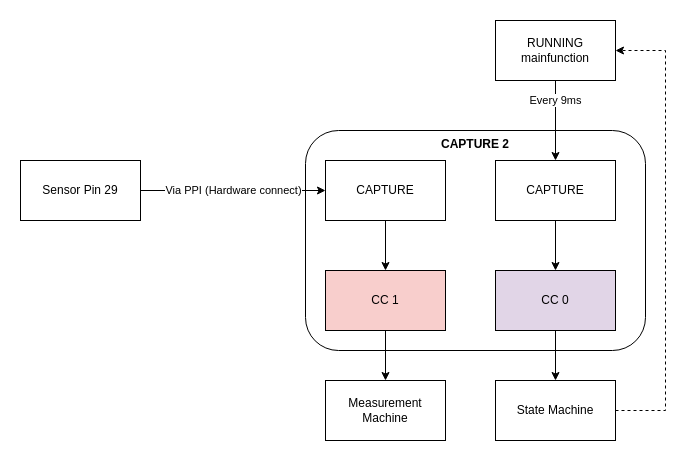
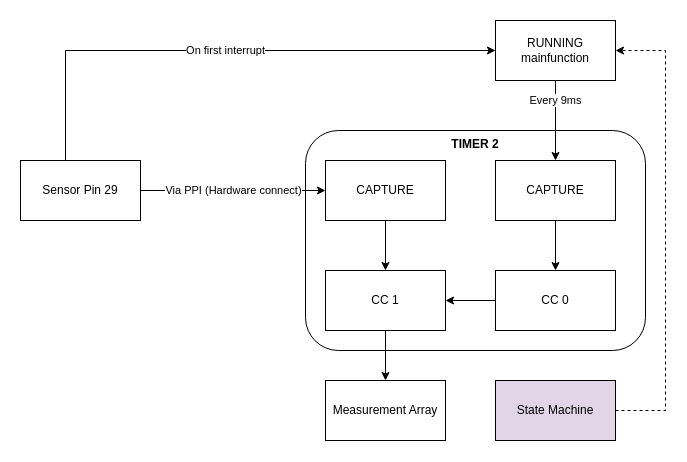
edge "Sensor Pin 29" -> "RUNNING mainfunction": added, label "On first interrupt"
node "CAPTURE 2": label "CAPTURE 2" -> "TIMER 2"
node "CC 1": fillcolor #f8cecc -> #ffffff
node "CC 0": fillcolor #e1d5e7 -> #ffffff
edge "CC 0" -> "State Machine": now "CC 0" -> "CC 1"
node "Measurement Machine": label "Measurement Machine" -> "Measurement Array"
node "State Machine": fillcolor #ffffff -> #e1d5e7
